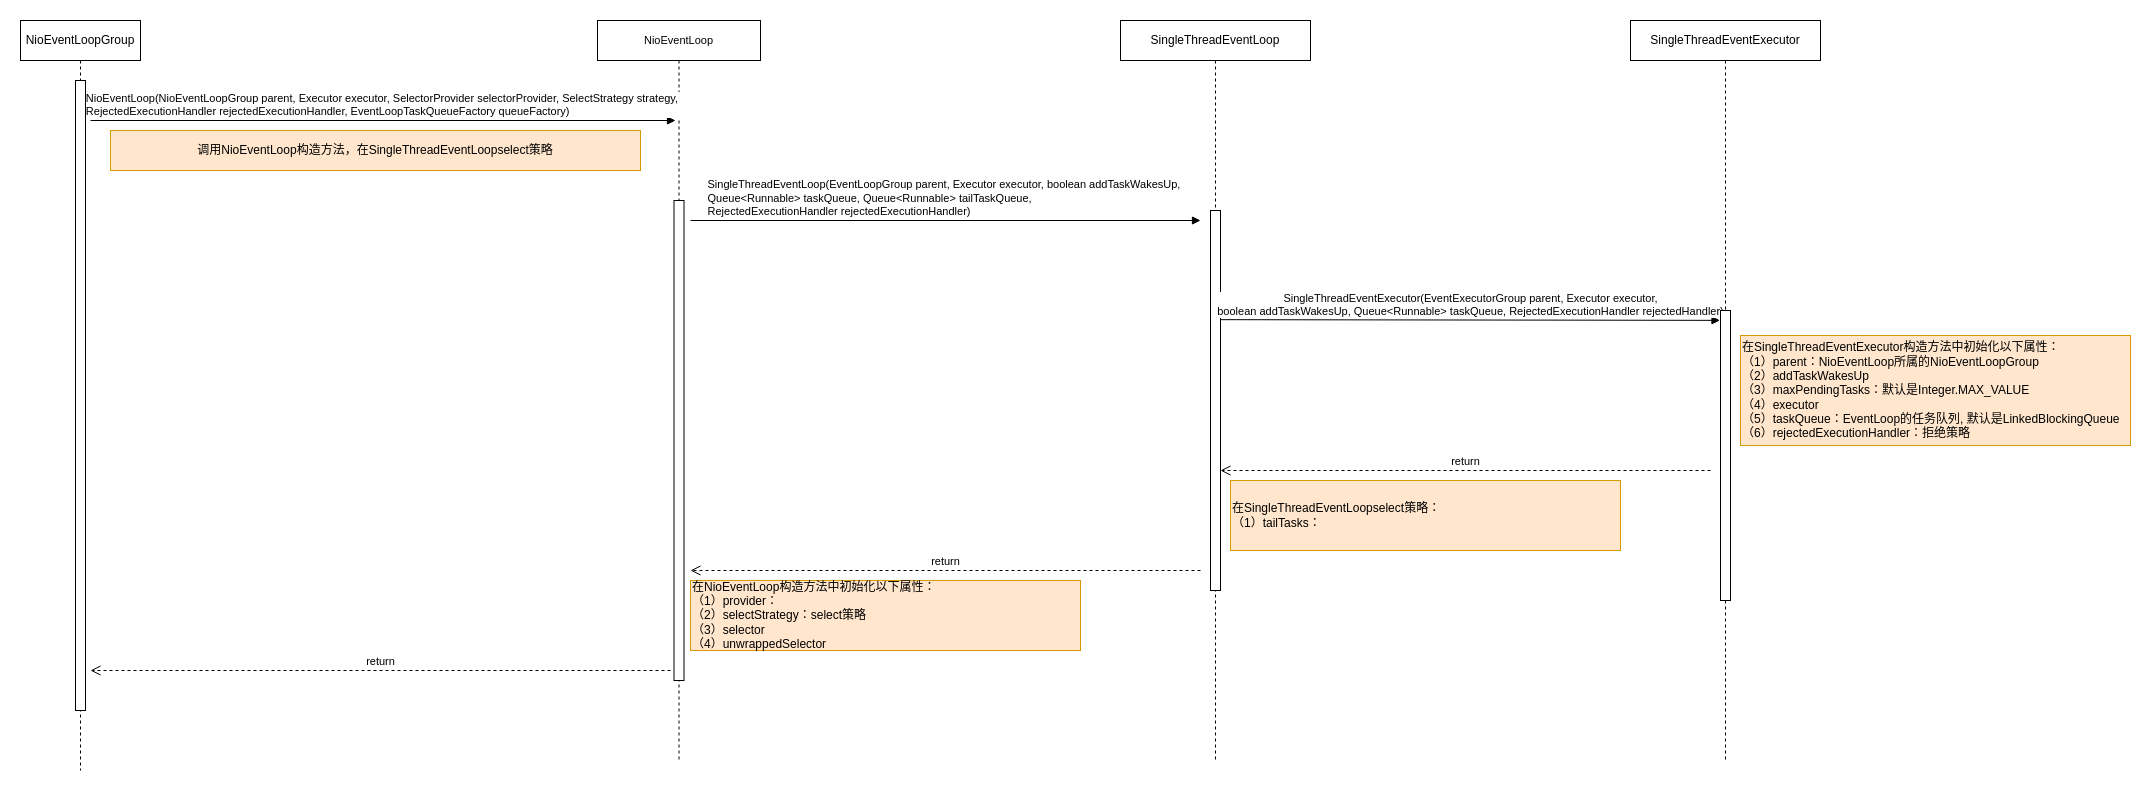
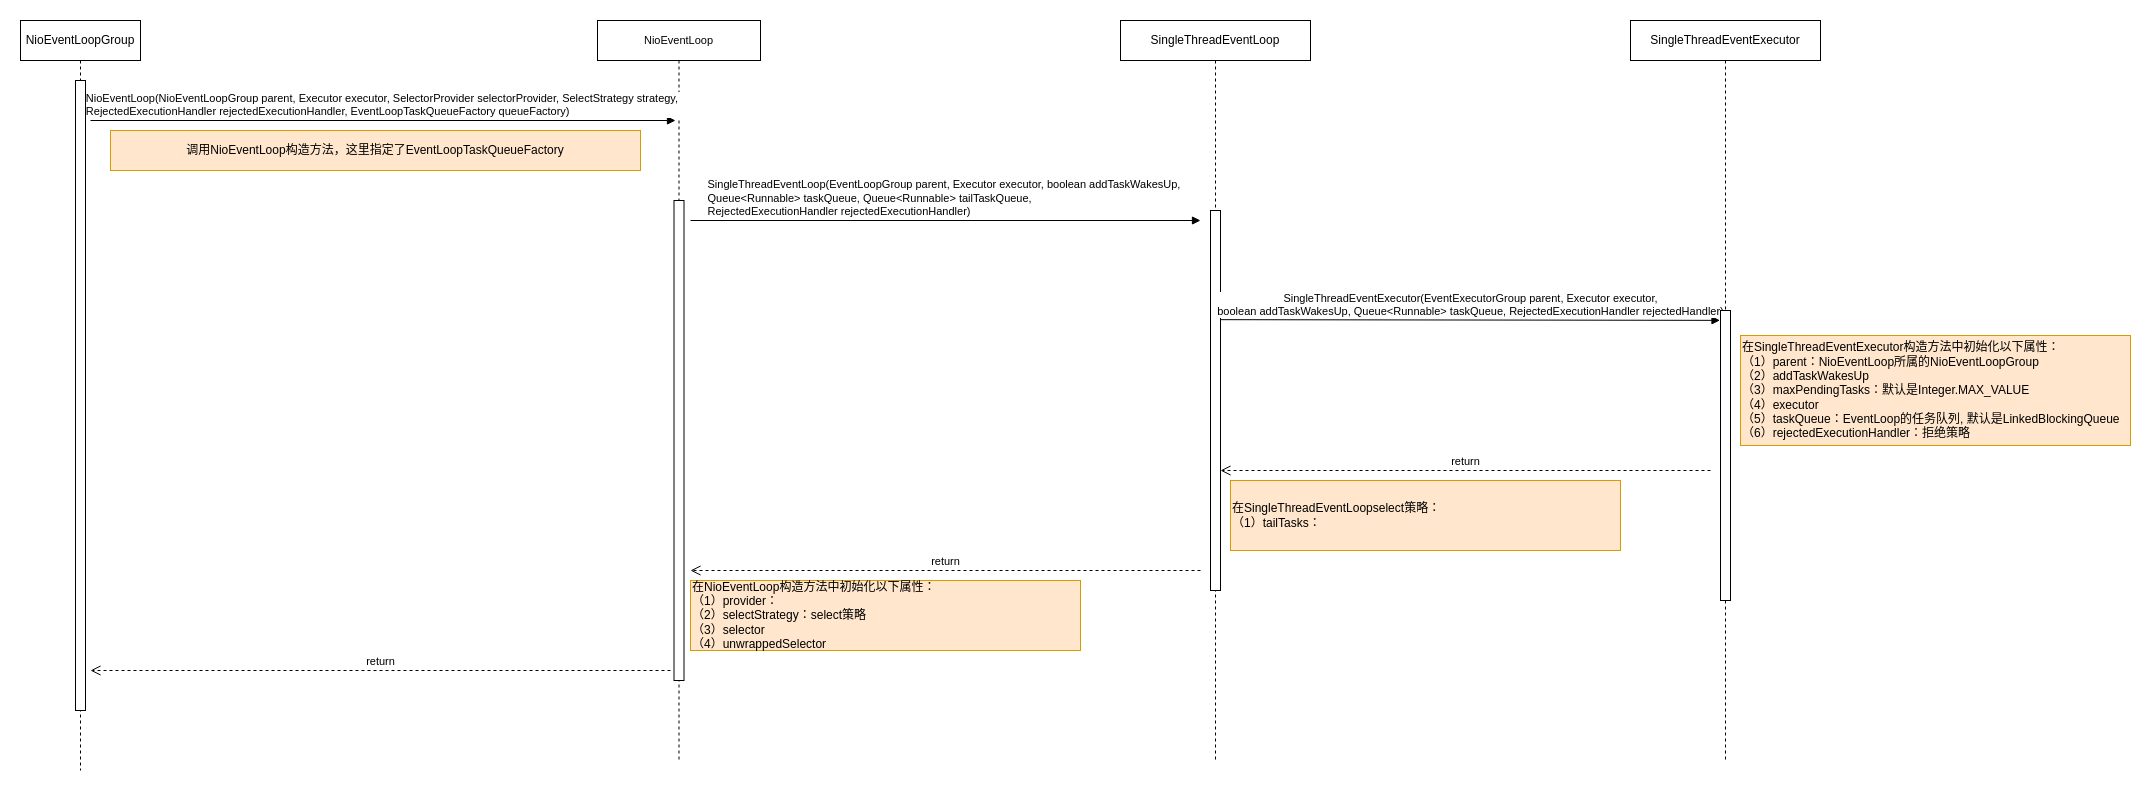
node "调用NioEventLoop构造方法，在SingleThreadEventLoopselect策略": label "调用NioEventLoop构造方法，在SingleThreadEventLoopselect策略" -> "调用NioEventLoop构造方法，这里指定了EventLoopTaskQueueFactory"
